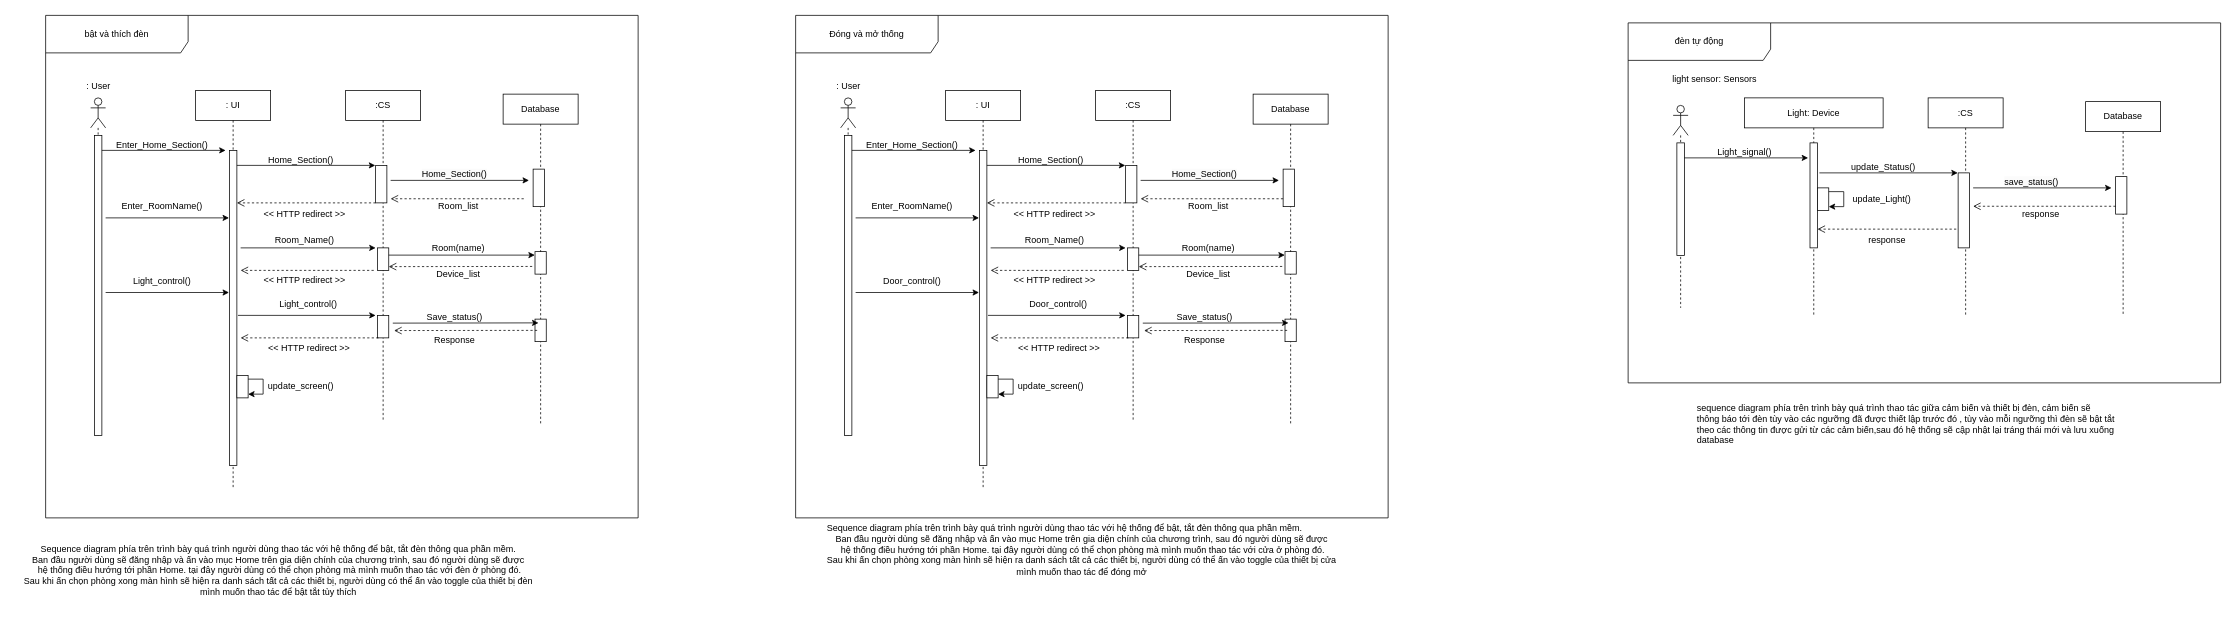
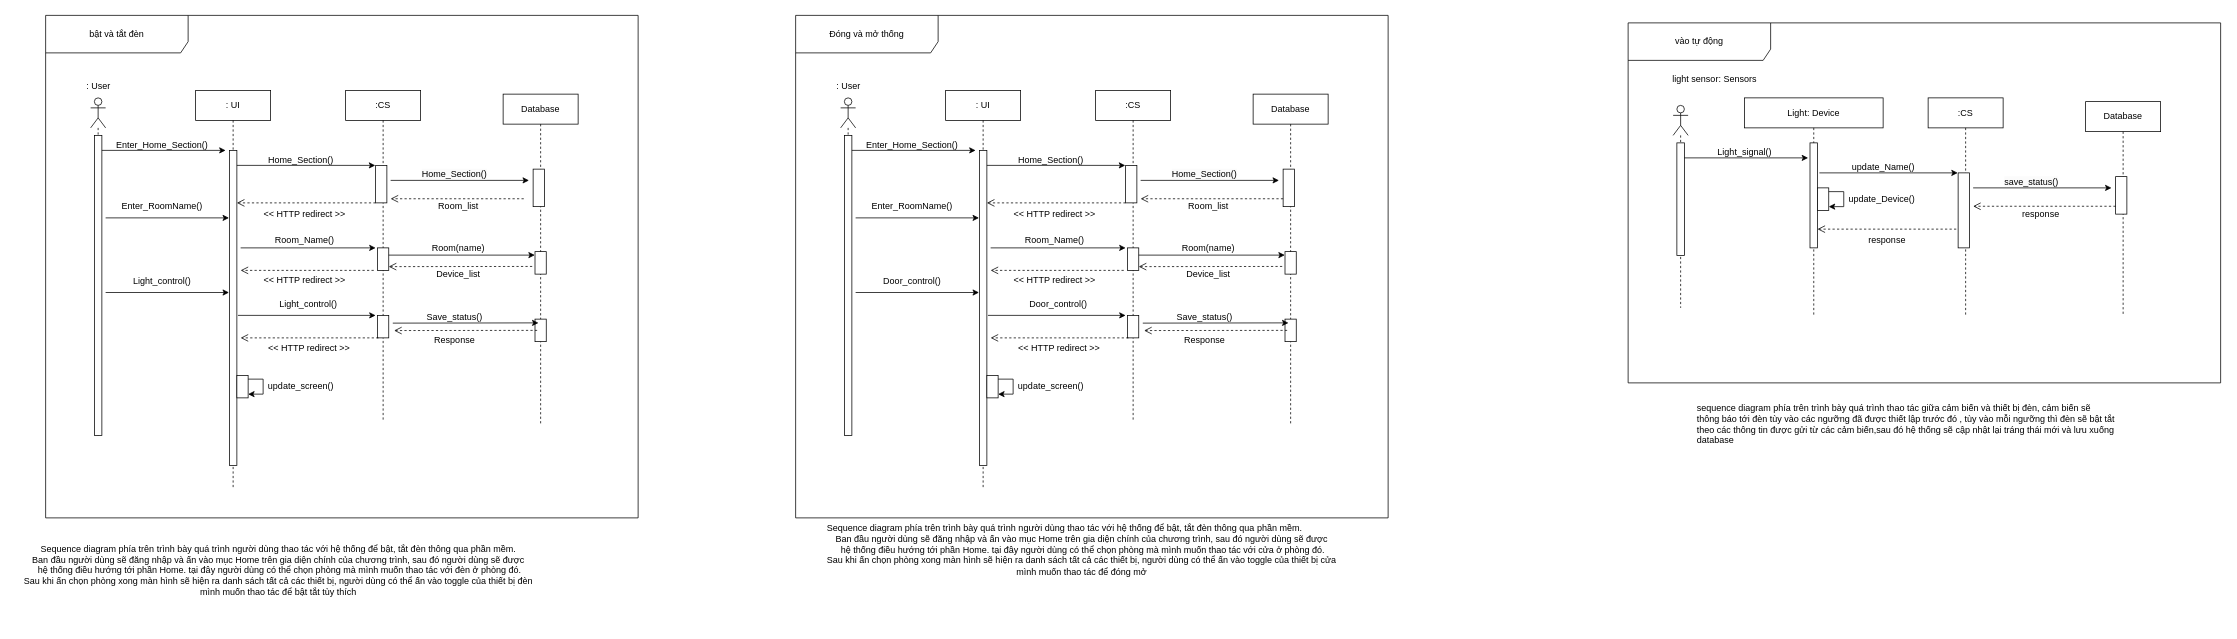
node "bật và thích đèn": label "bật và thích đèn" -> "bật và tắt đèn"
node "đèn tự động": label "đèn tự động" -> "vào tự động"
node "update_Status()": label "update_Status()" -> "update_Name()"
node "update_Light()": label "update_Light()" -> "update_Device()"
